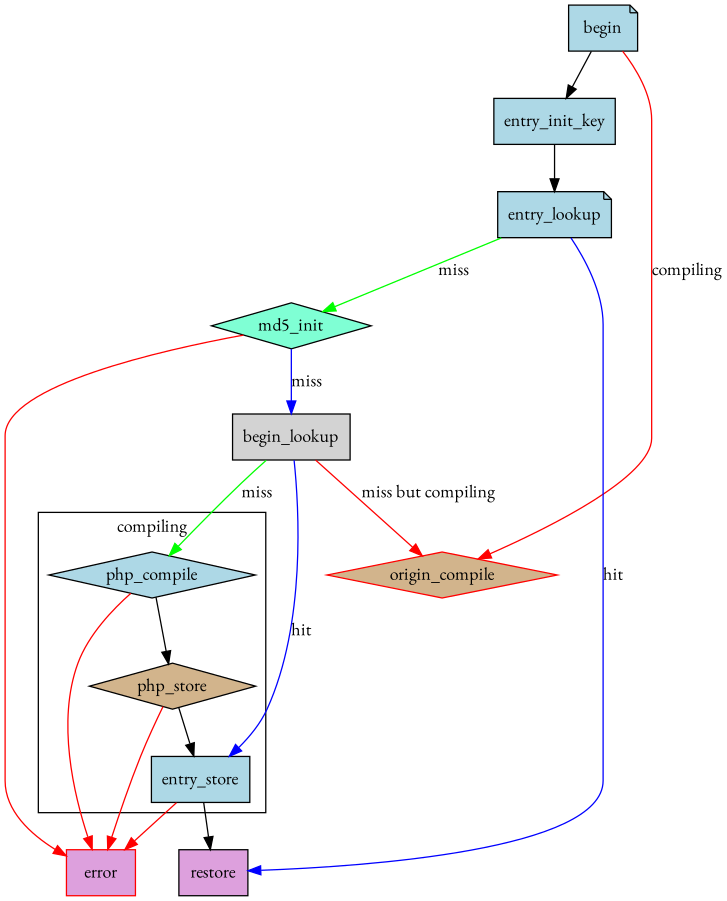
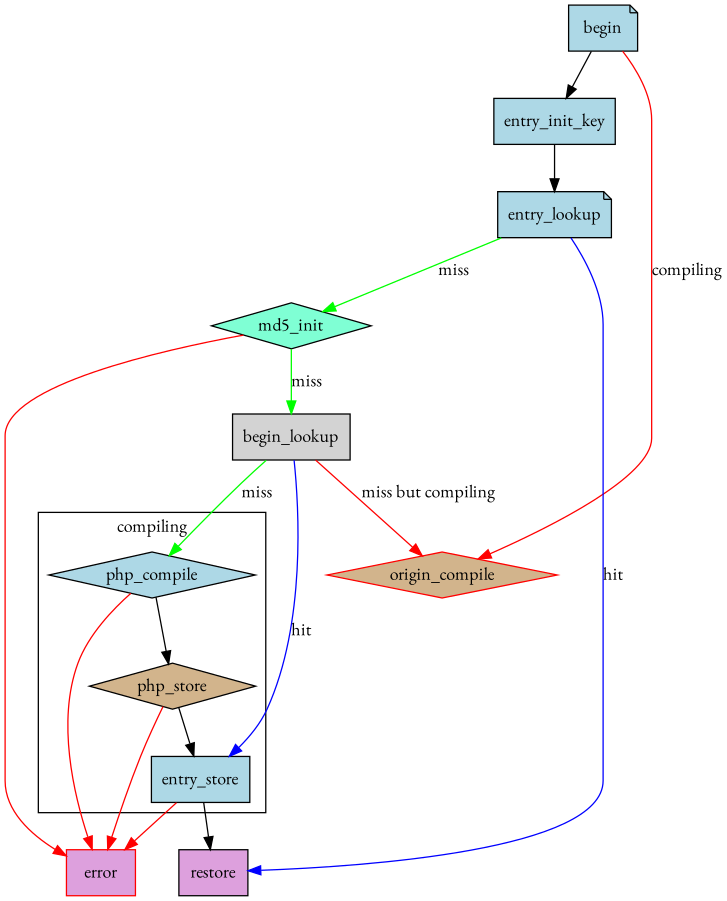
edge "md5_init" -> "begin_lookup": color blue -> green
